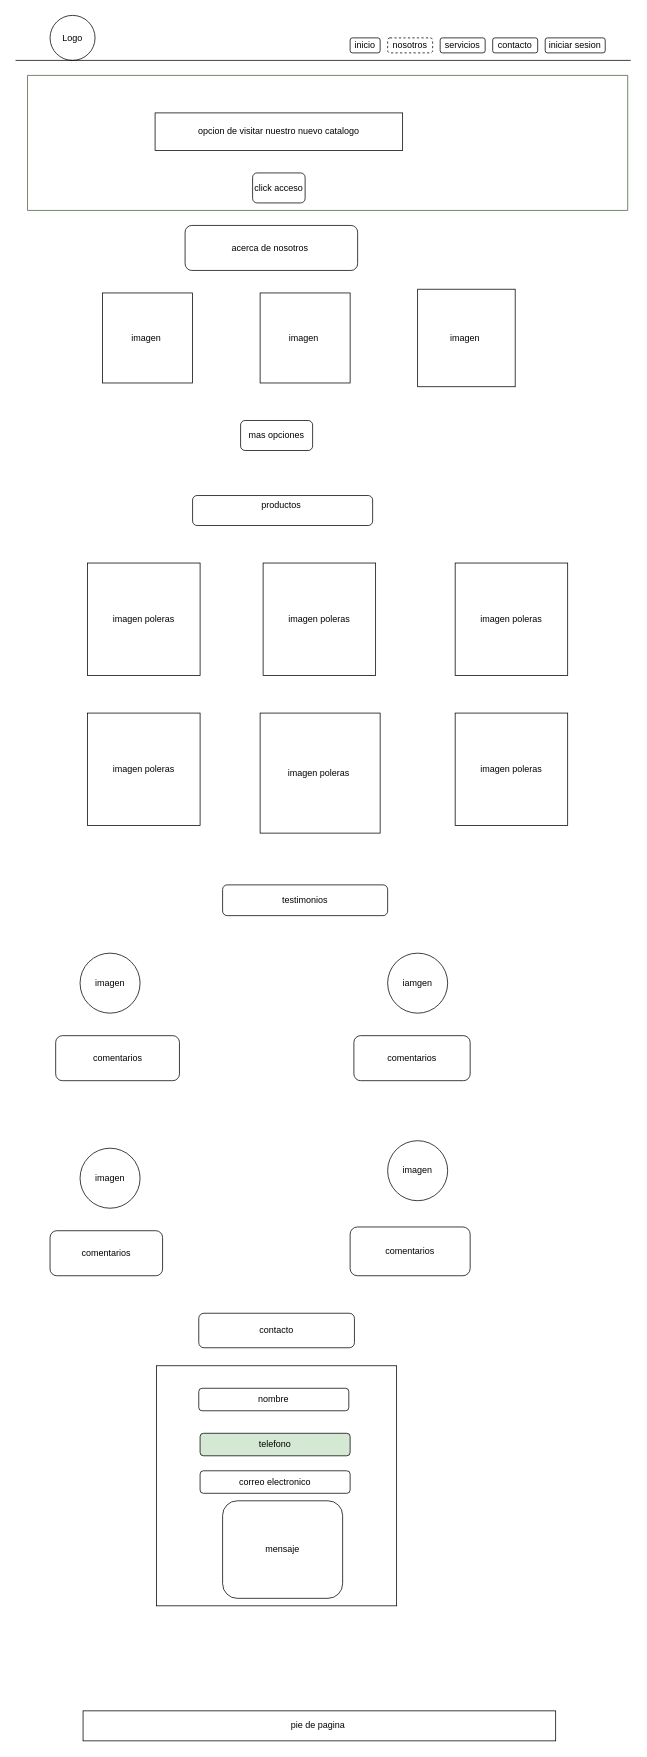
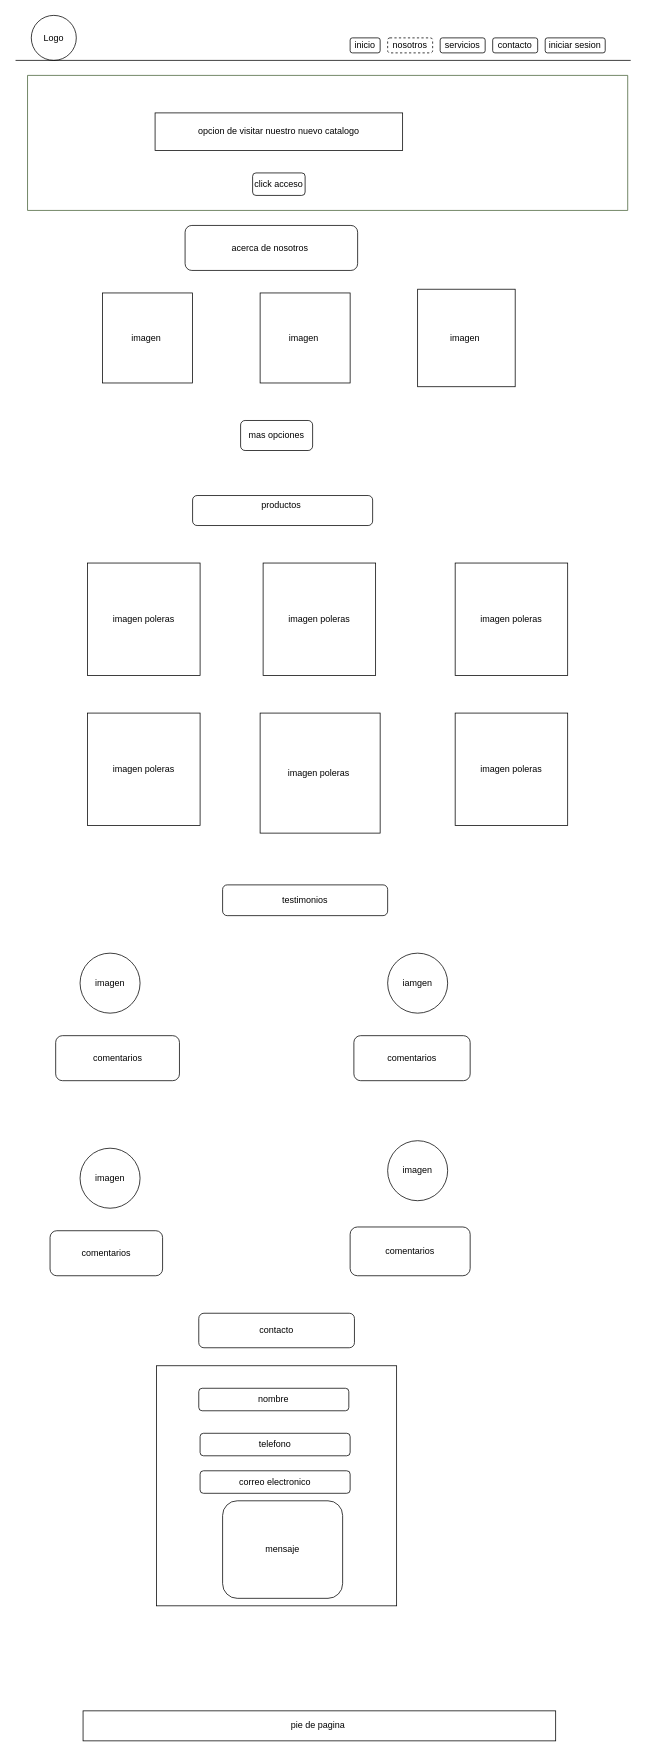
node "Logo": moved (72, 38) -> (54, 38)
node "click acceso": size 53x30 -> 53x23
node "telefono": fillcolor #d5e8d4 -> #ffffff
